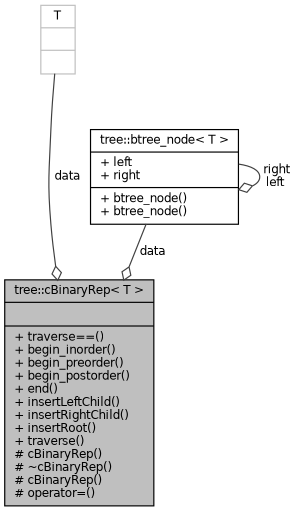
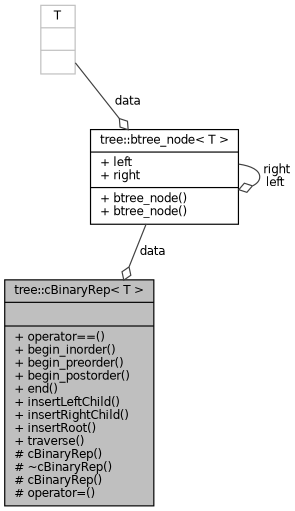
edge "T" -> "tree::cBinaryRep< T >": now "T" -> "tree::btree_node< T >"
node "tree::cBinaryRep< T >": text "+ traverse==()" -> "+ operator==()"
